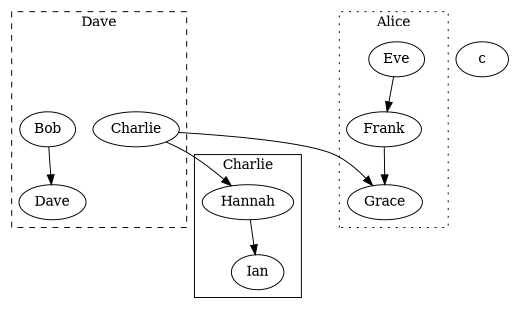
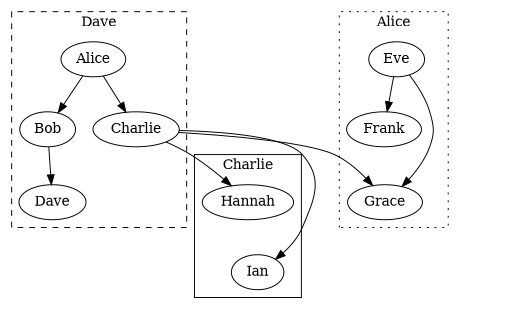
node "Alice": added
node "c": removed
edge "Frank" -> "Grace": now "Eve" -> "Grace"
edge "Hannah" -> "Ian": now "Charlie" -> "Ian"
